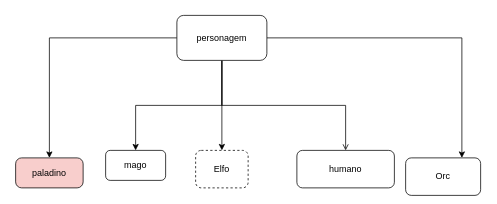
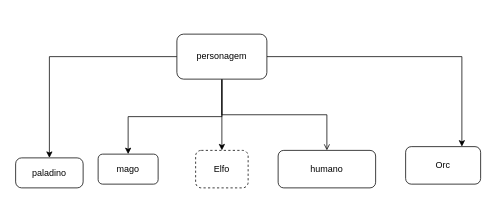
node "personagem": moved (222, 38) -> (222, 57)
node "mago": moved (135, 165) -> (128, 169)
node "humano": moved (345, 169) -> (327, 169)
node "paladino": fillcolor #f8cecc -> #ffffff
node "Orc": moved (443, 177) -> (443, 165)
